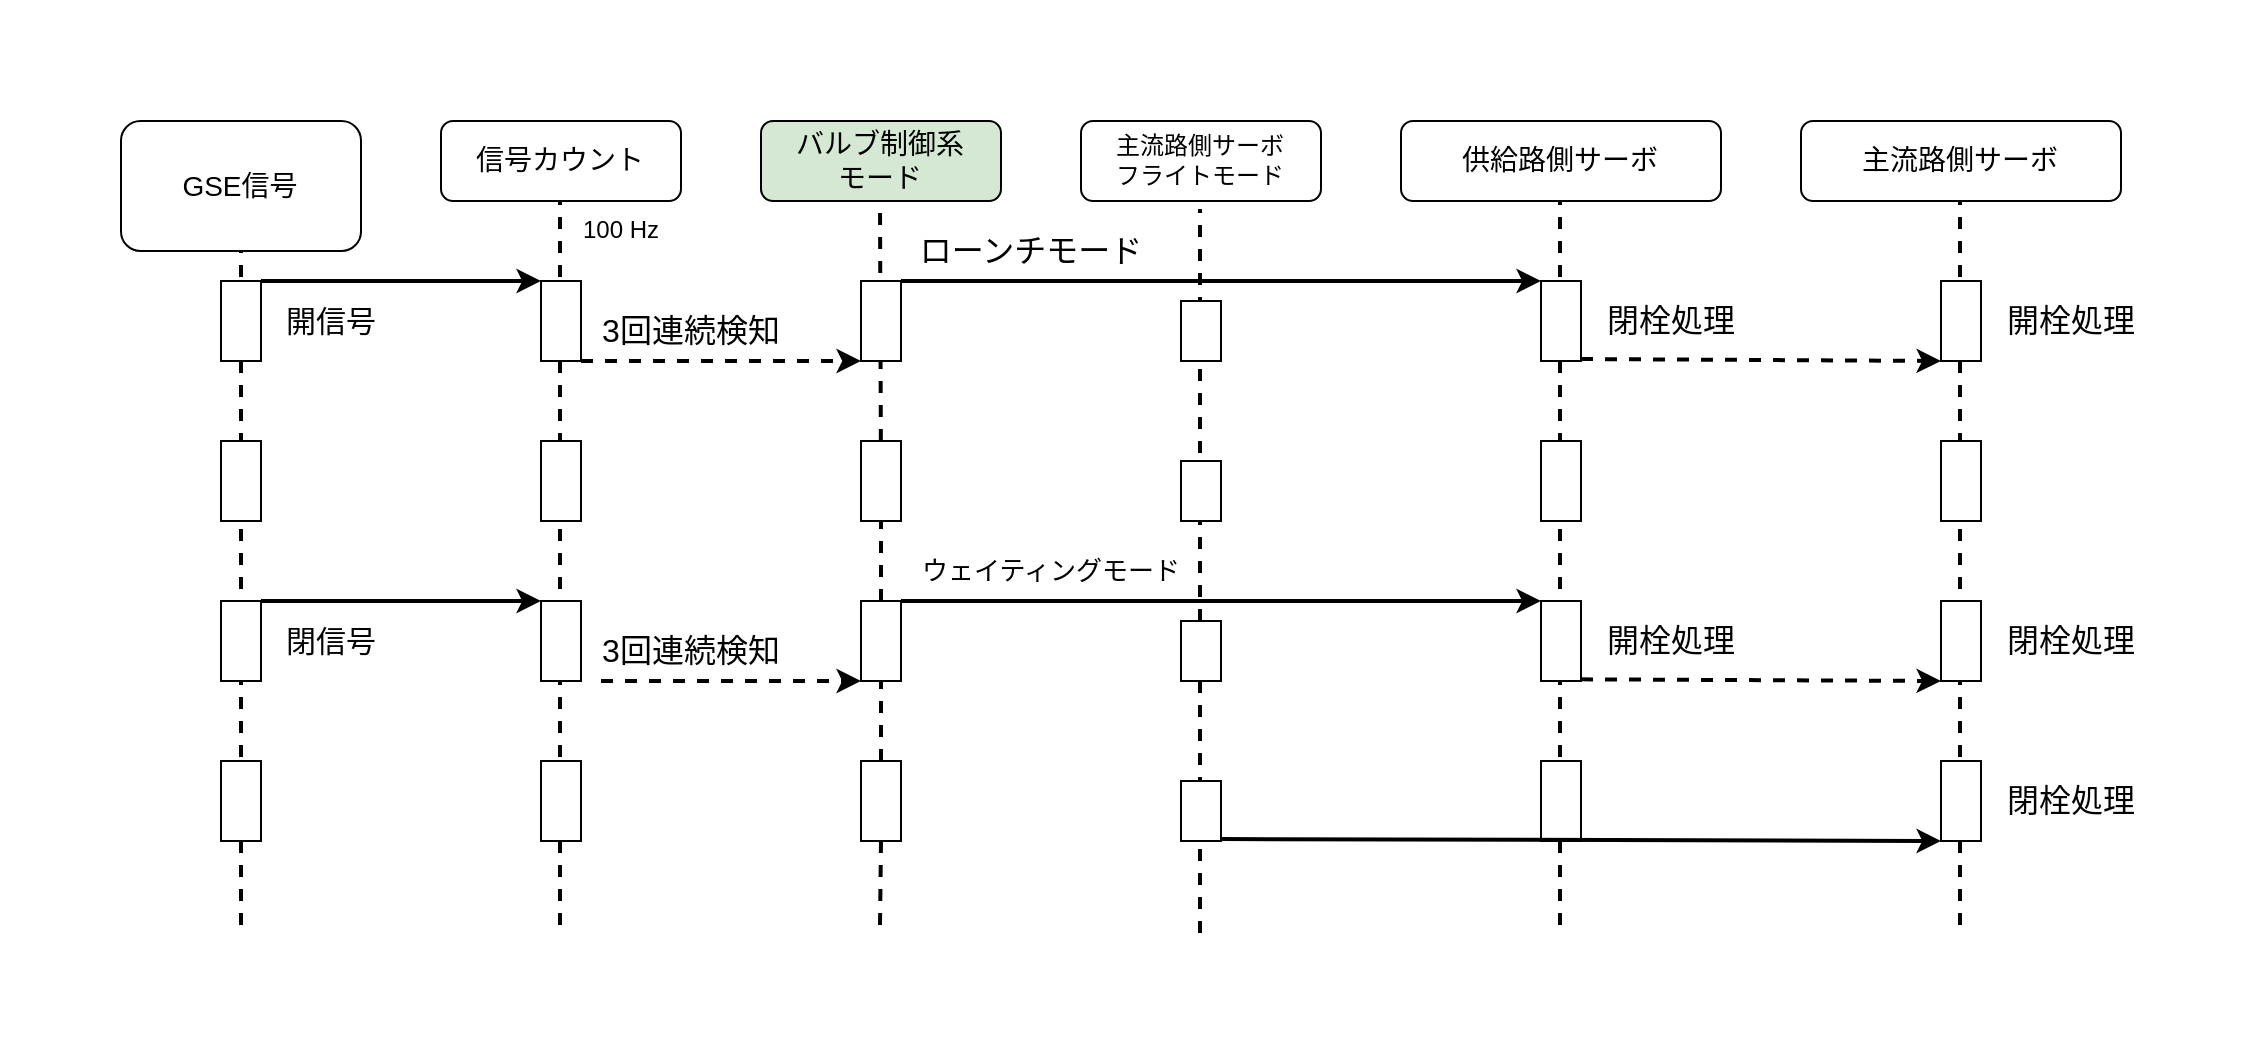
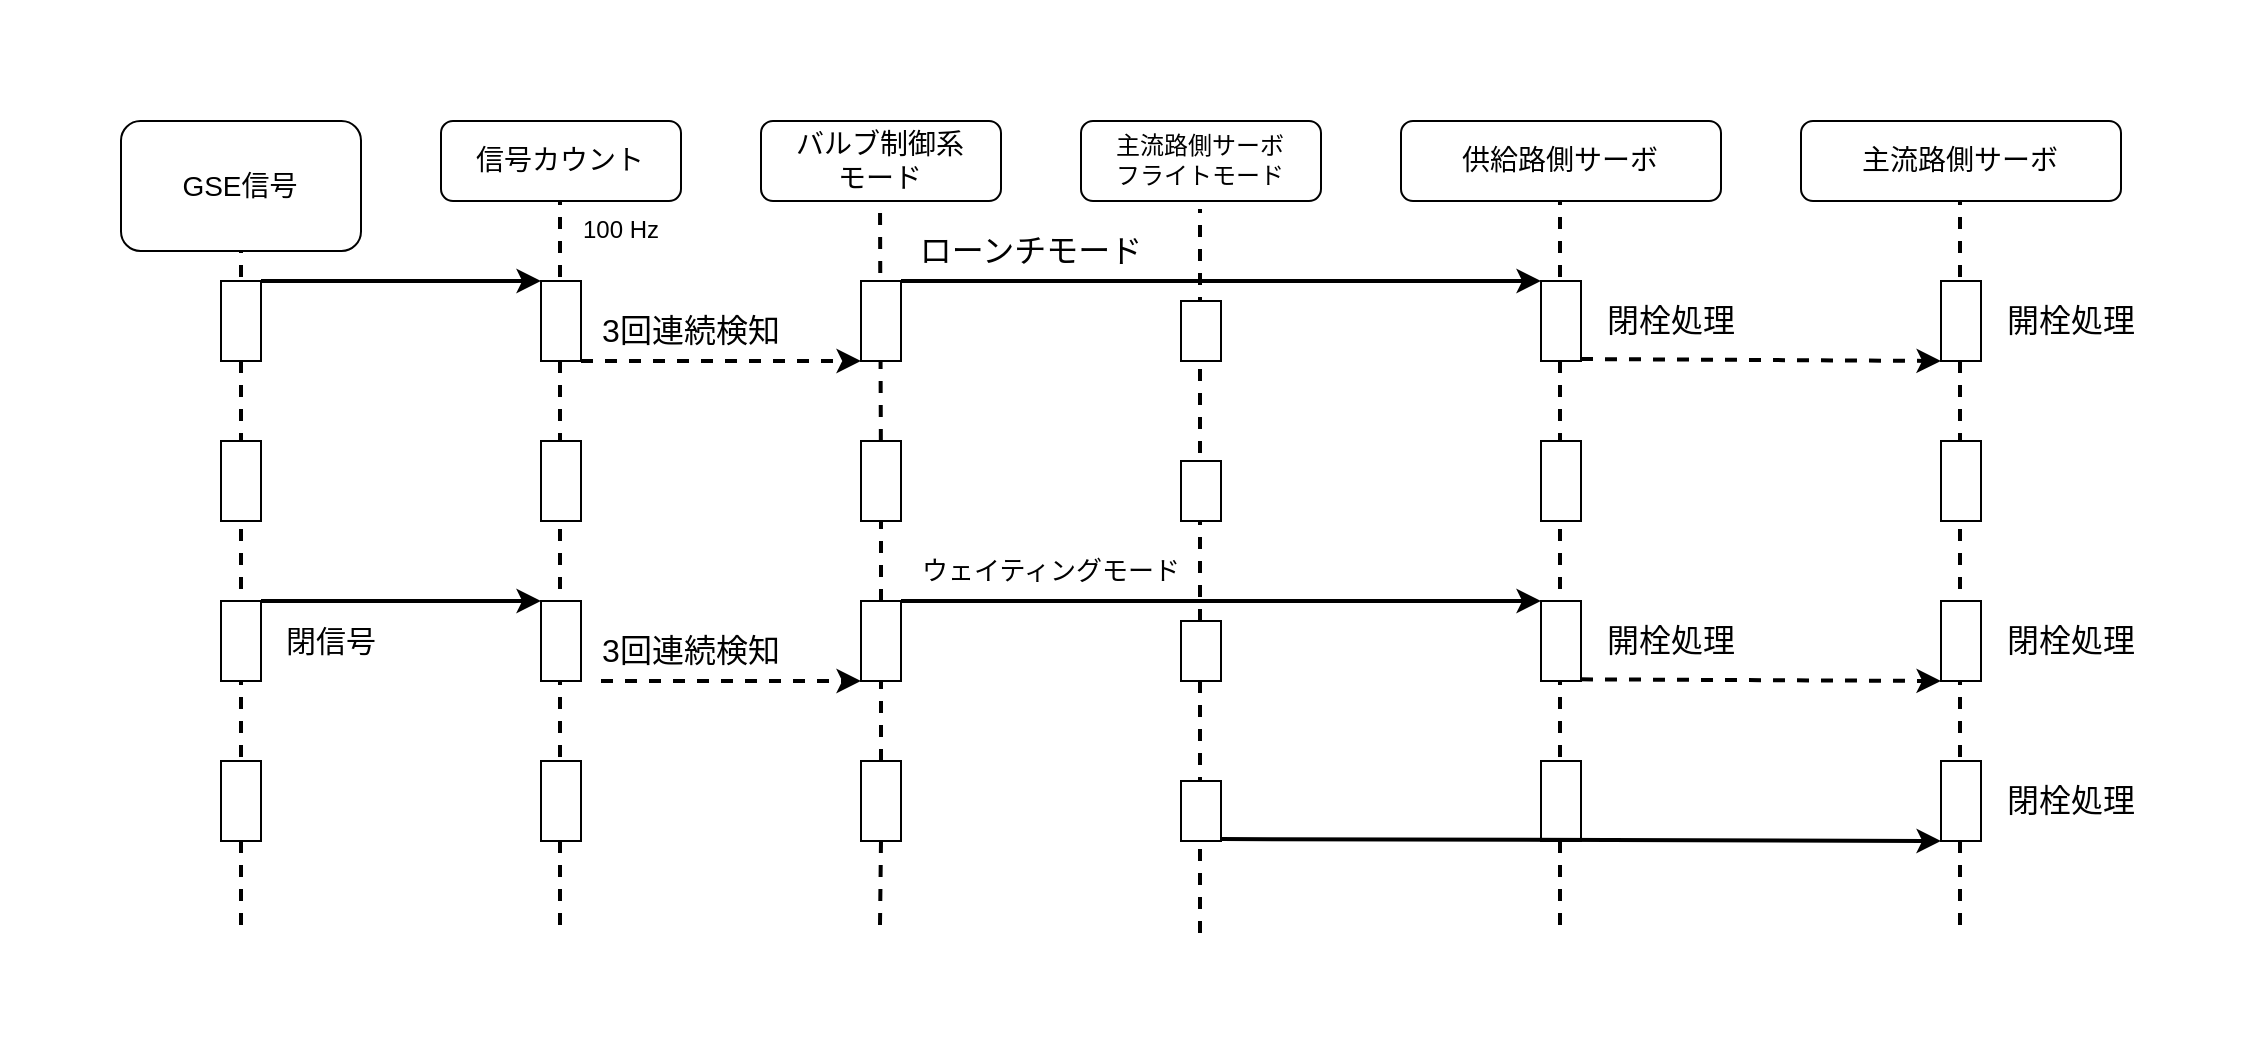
node "バルブ制御系 モード": fillcolor #d5e8d4 -> #ffffff
node "開信号": removed
